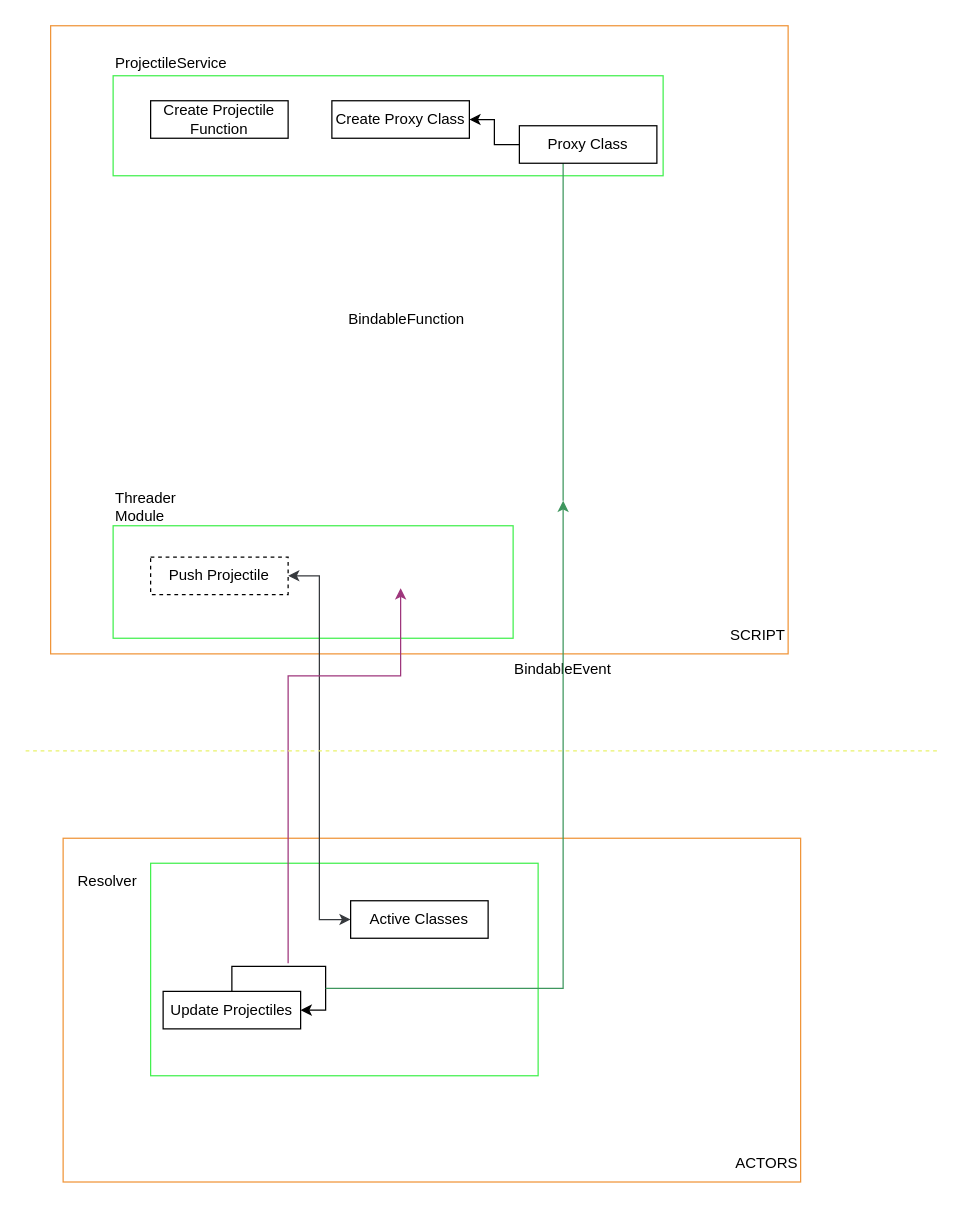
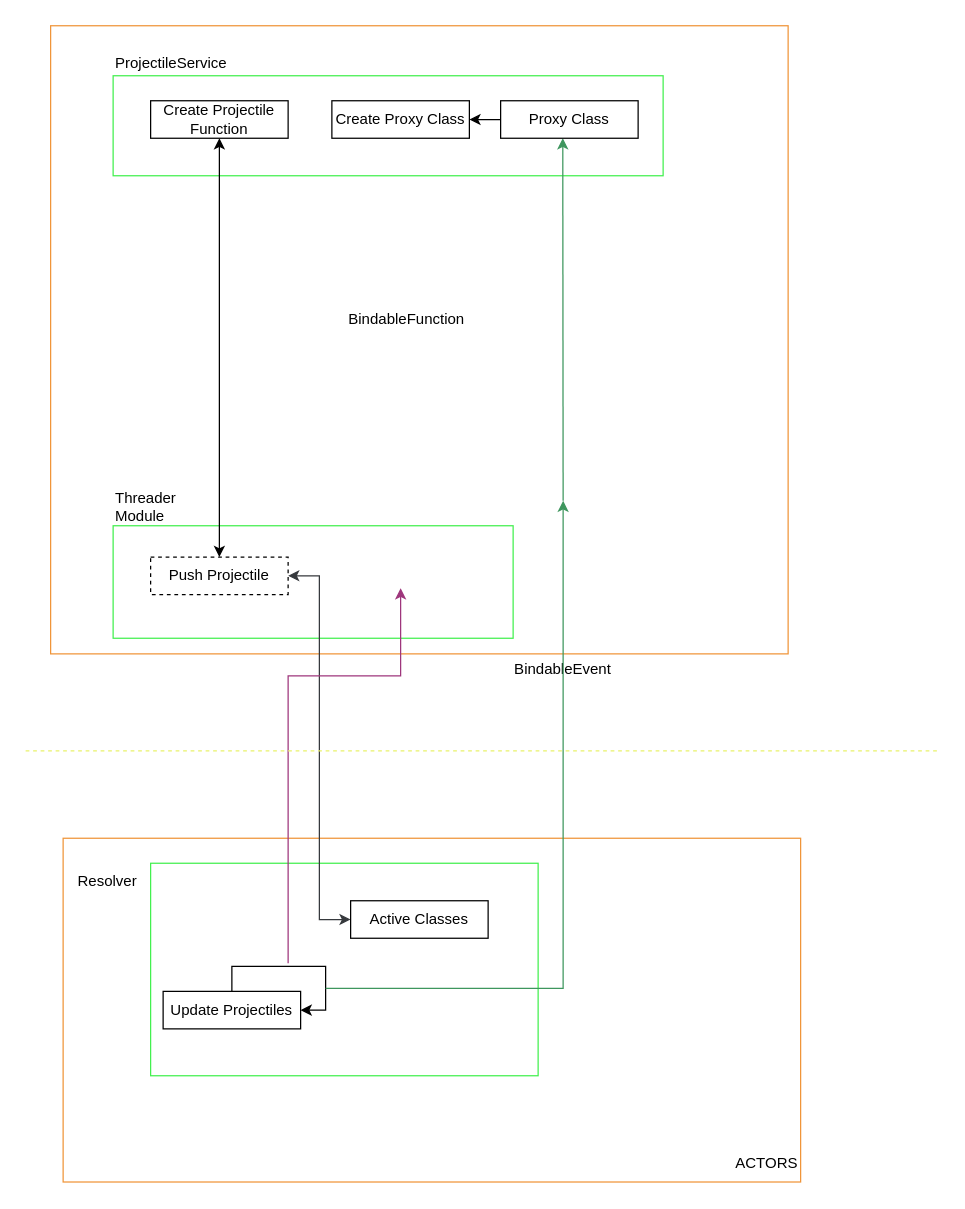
node "Proxy Class": moved (588, 144) -> (569, 119)
edge "Create Projectile Function" -- "Push Projectile": added
node "SCRIPT": removed
